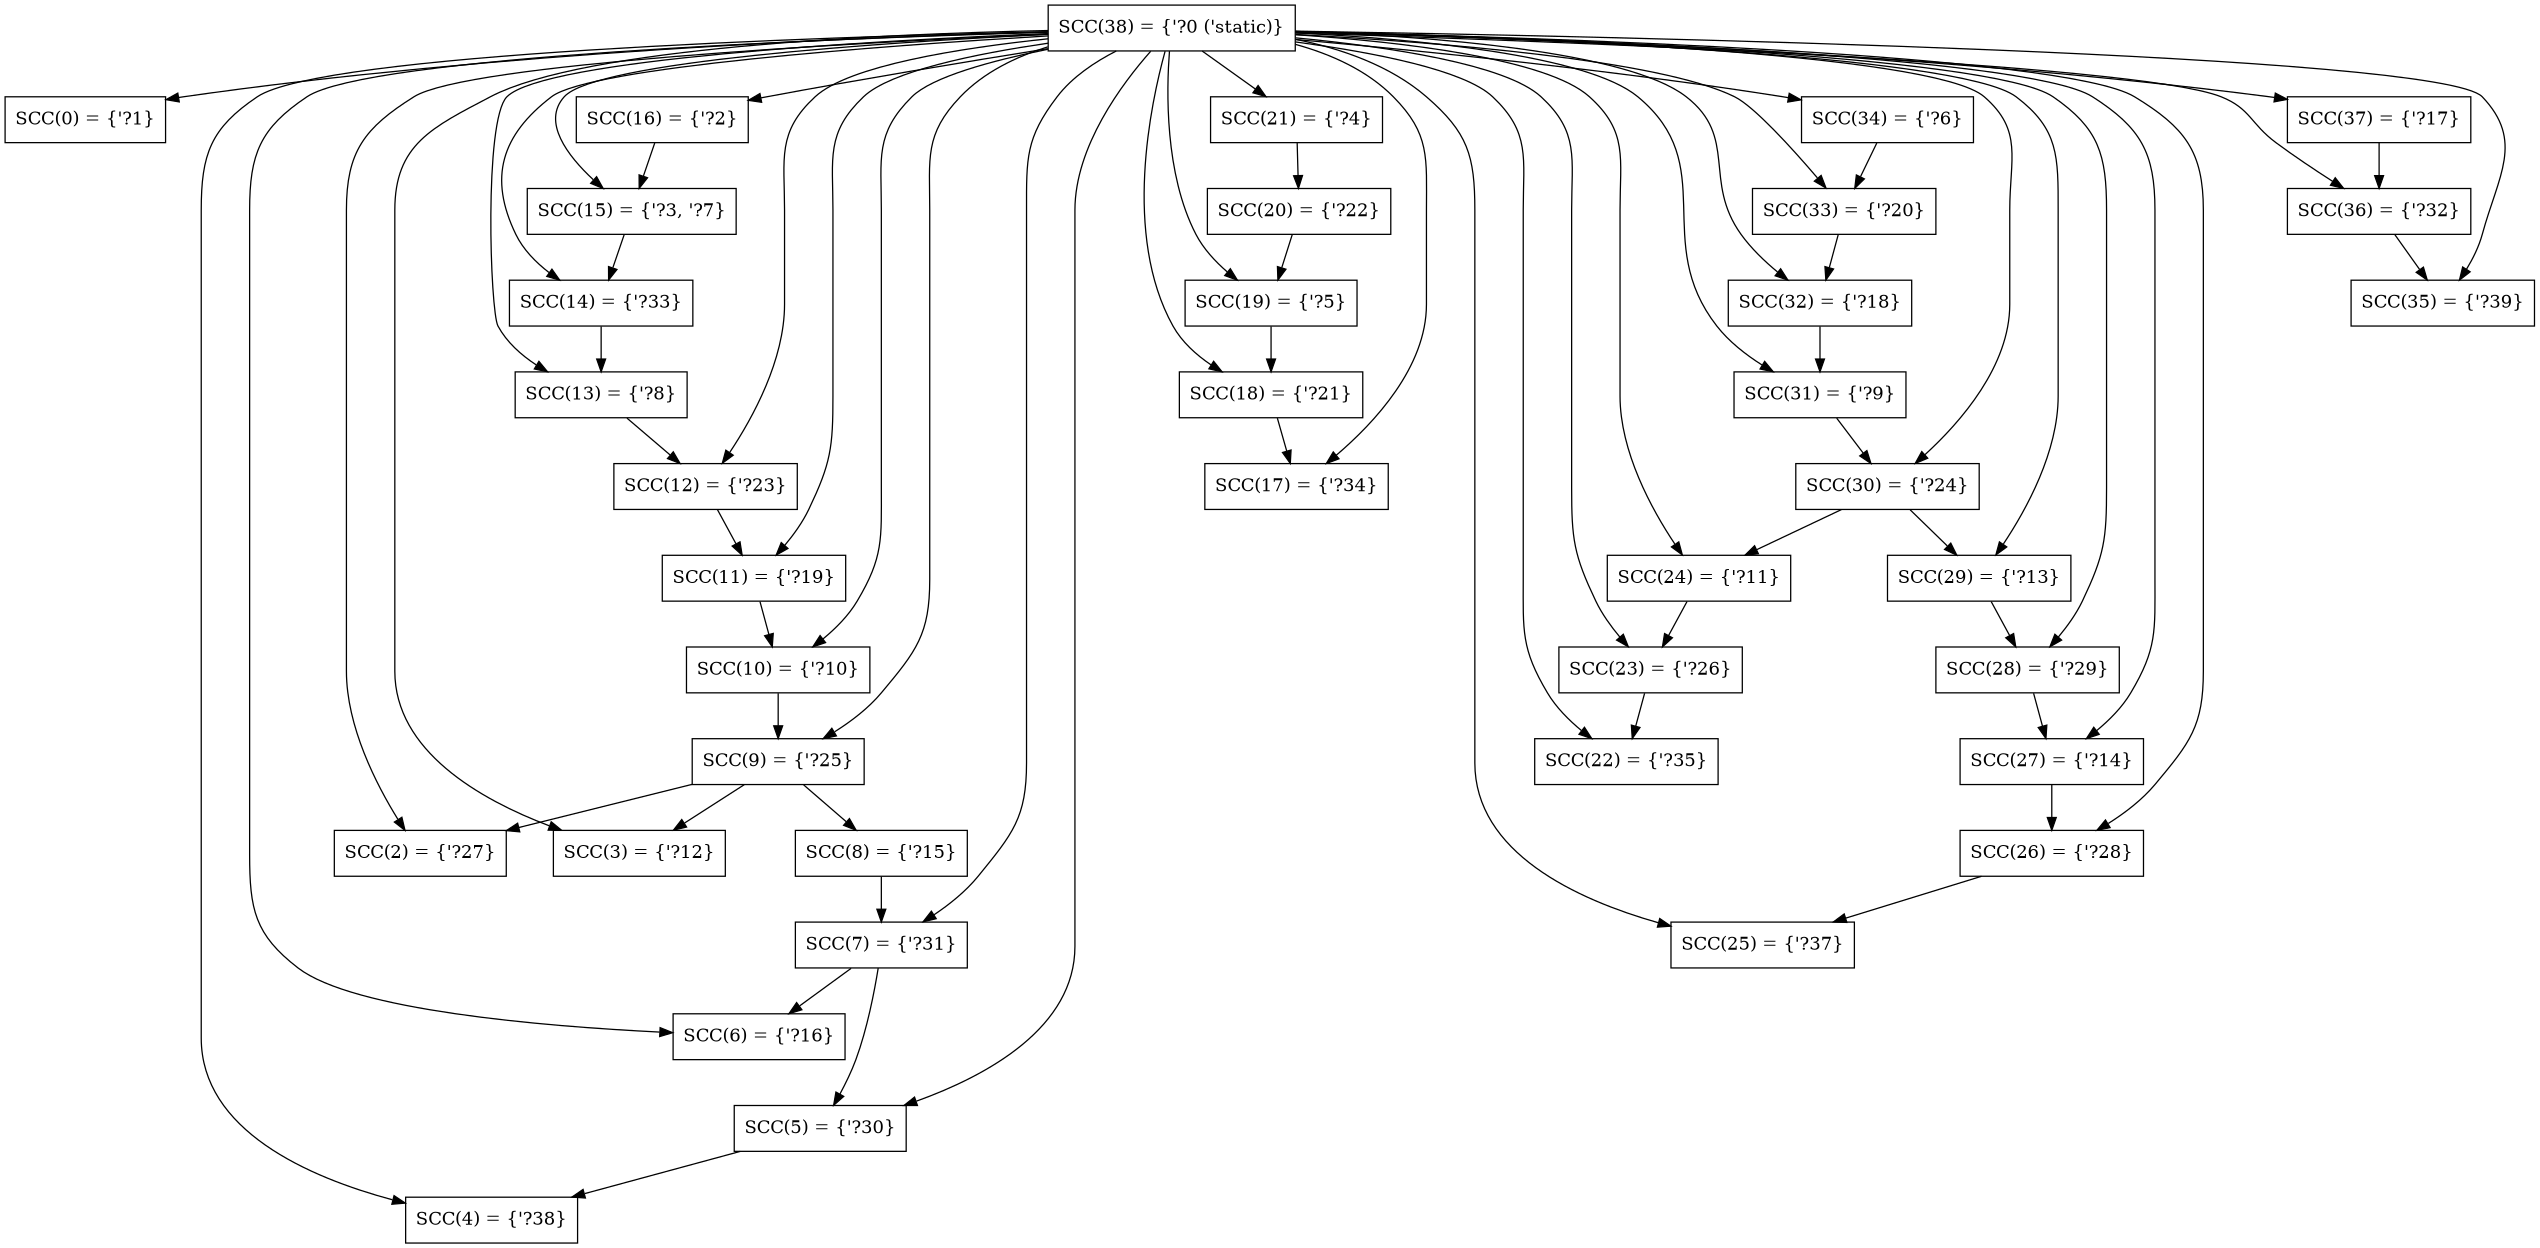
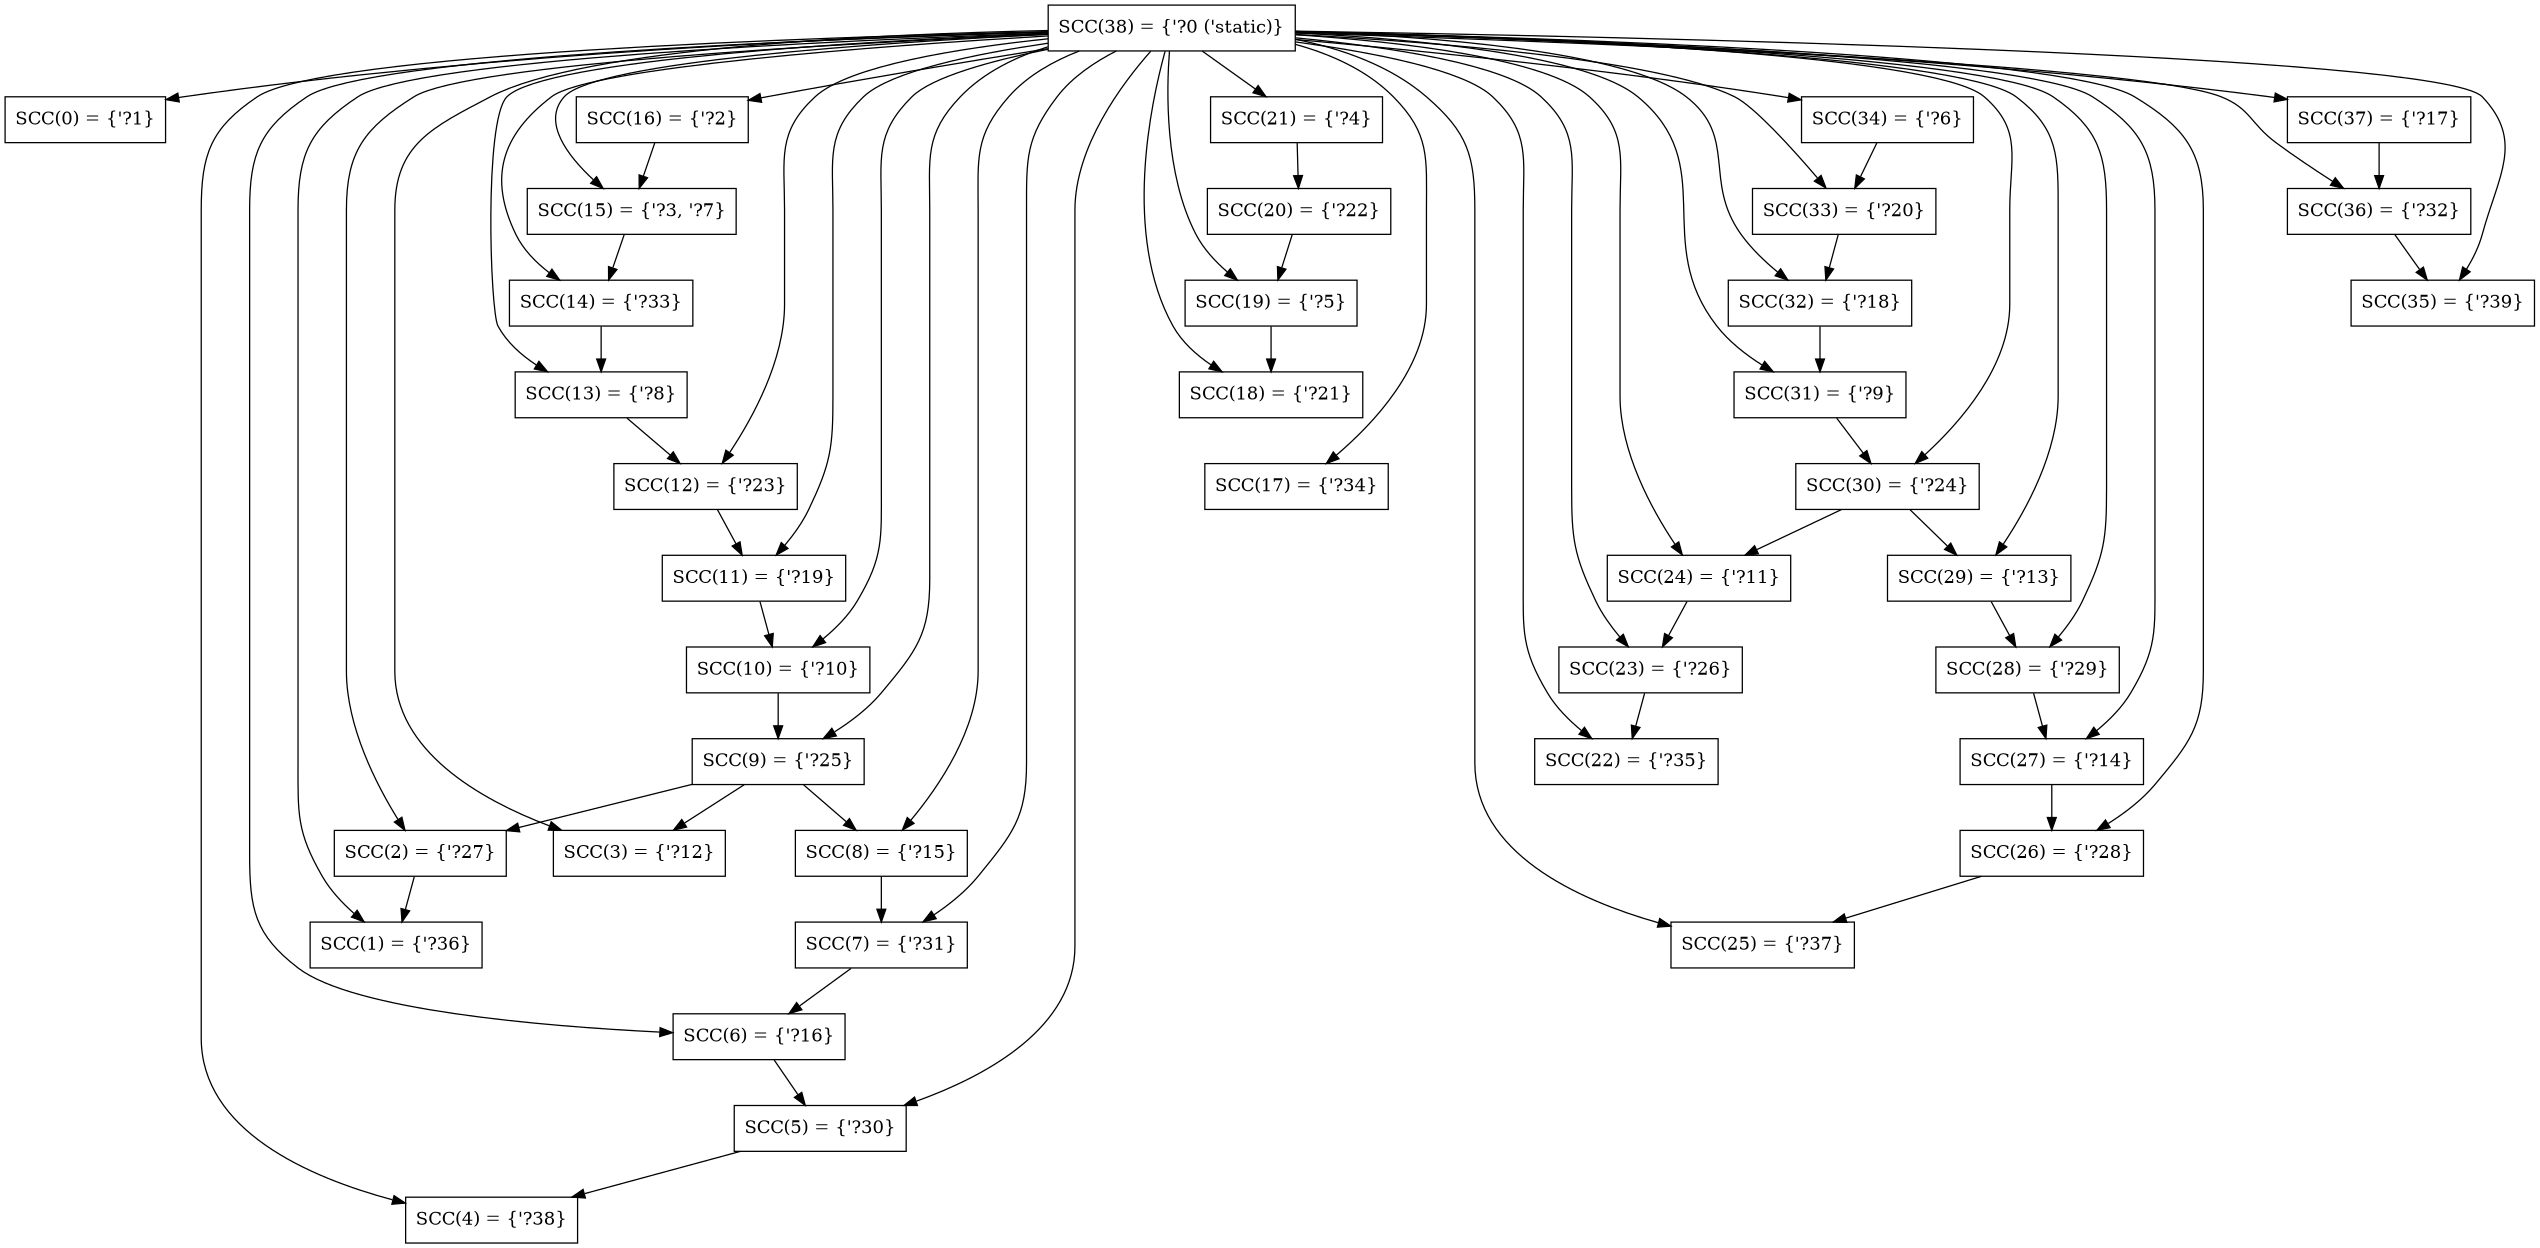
edge "SCC(38) = {'?0 ('static)}" -> "SCC(8) = {'?15}": added
edge "SCC(18) = {'?21}" -> "SCC(17) = {'?34}": removed
node "SCC(1) = {'?36}": added
edge "SCC(7) = {'?31}" -> "SCC(5) = {'?30}": now "SCC(6) = {'?16}" -> "SCC(5) = {'?30}"
